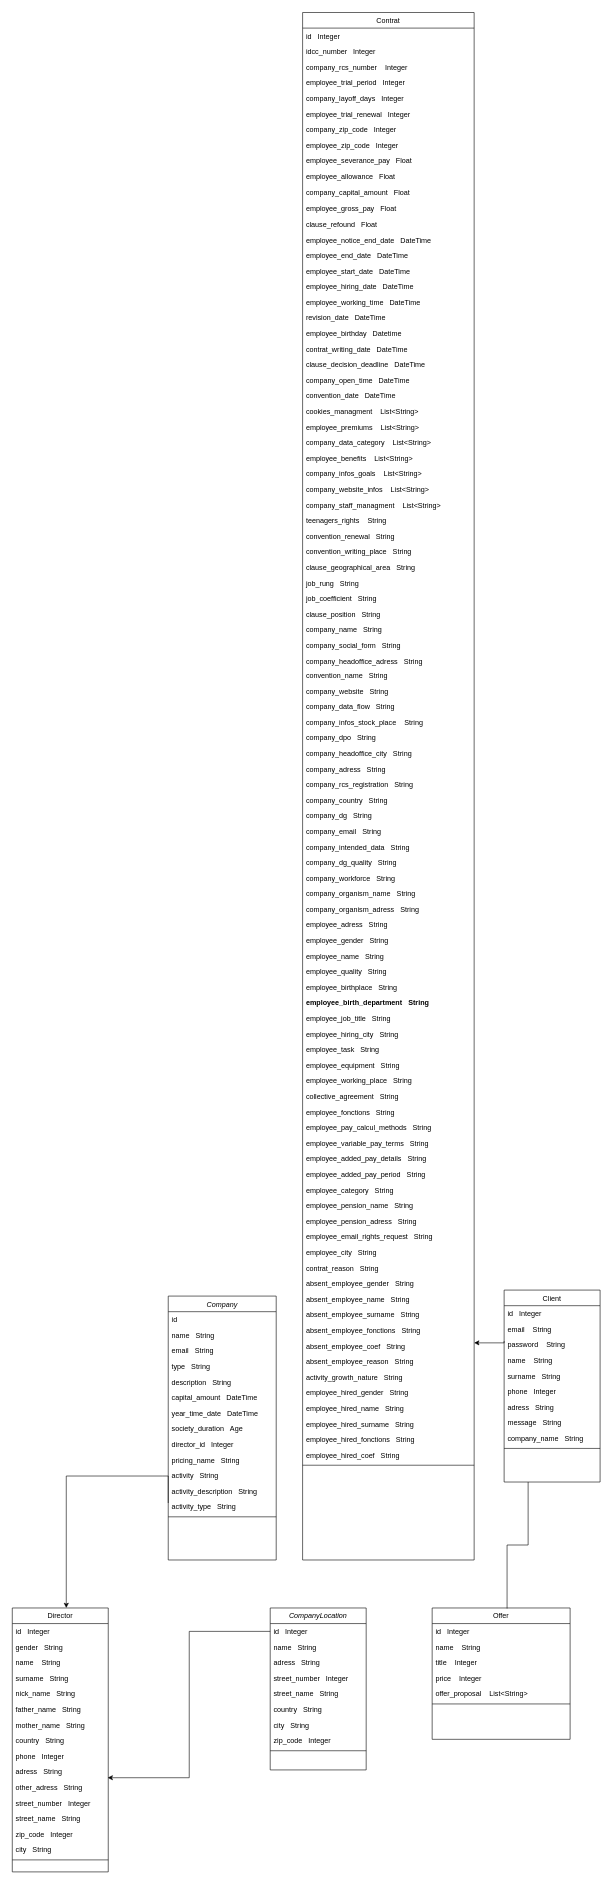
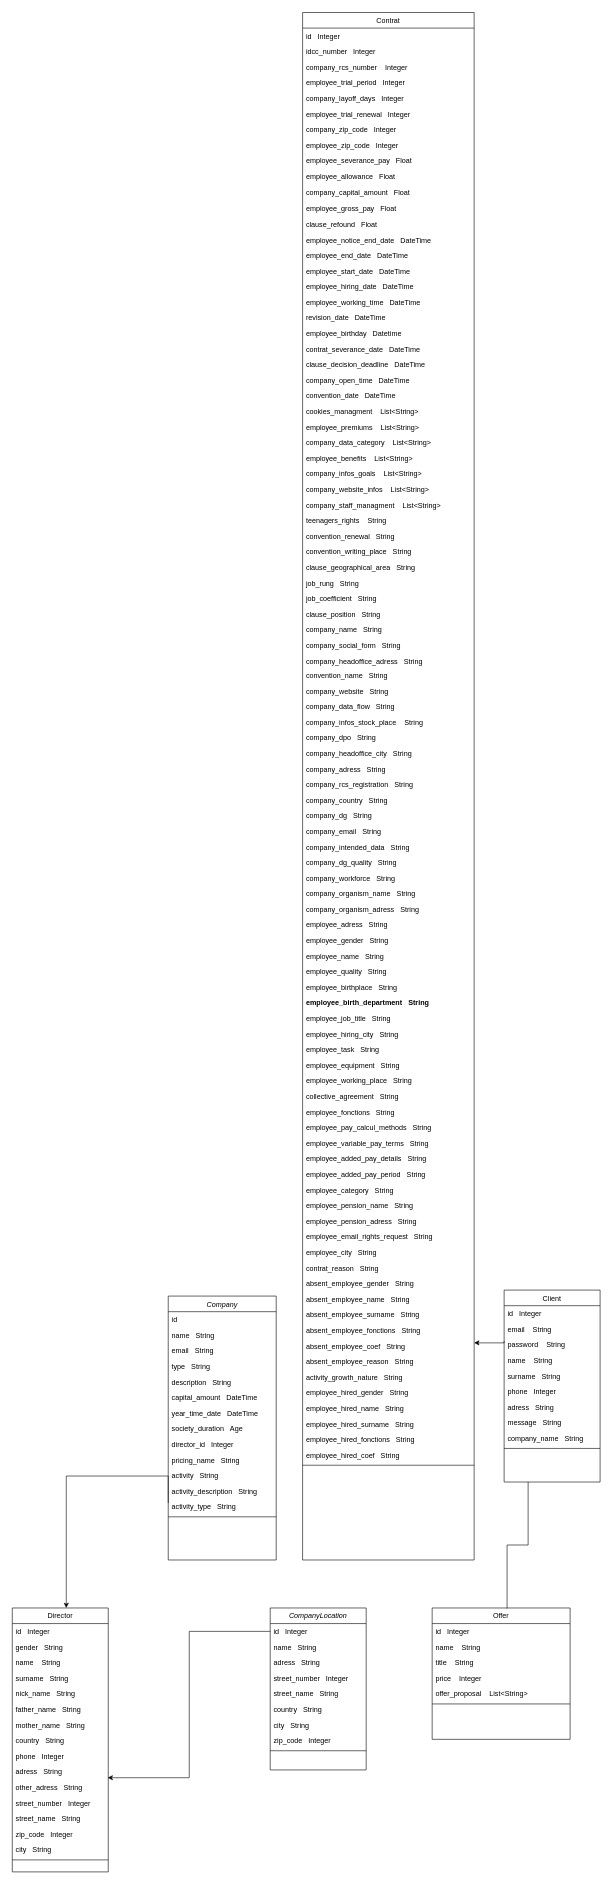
node "contrat_writing_date DateTime": label "contrat_writing_date DateTime" -> "contrat_severance_date DateTime"
node "title Integer": label "title Integer" -> "title String"
